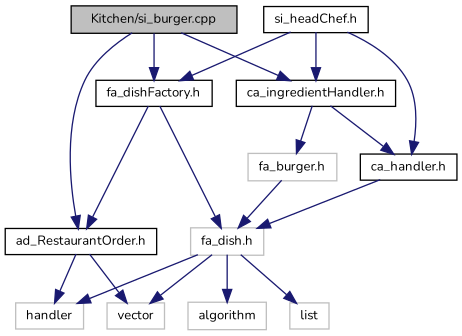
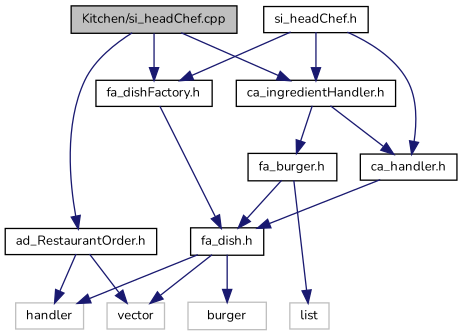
node "Kitchen/si_burger.cpp": label "Kitchen/si_burger.cpp" -> "Kitchen/si_headChef.cpp"
edge "fa_dishFactory.h" -> "ad_RestaurantOrder.h": removed
node "fa_burger.h": color grey75 -> black
node "fa_dish.h": color grey75 -> black
edge "fa_dish.h" -> "list": now "fa_burger.h" -> "list"
node "algorithm": label "algorithm" -> "burger"
